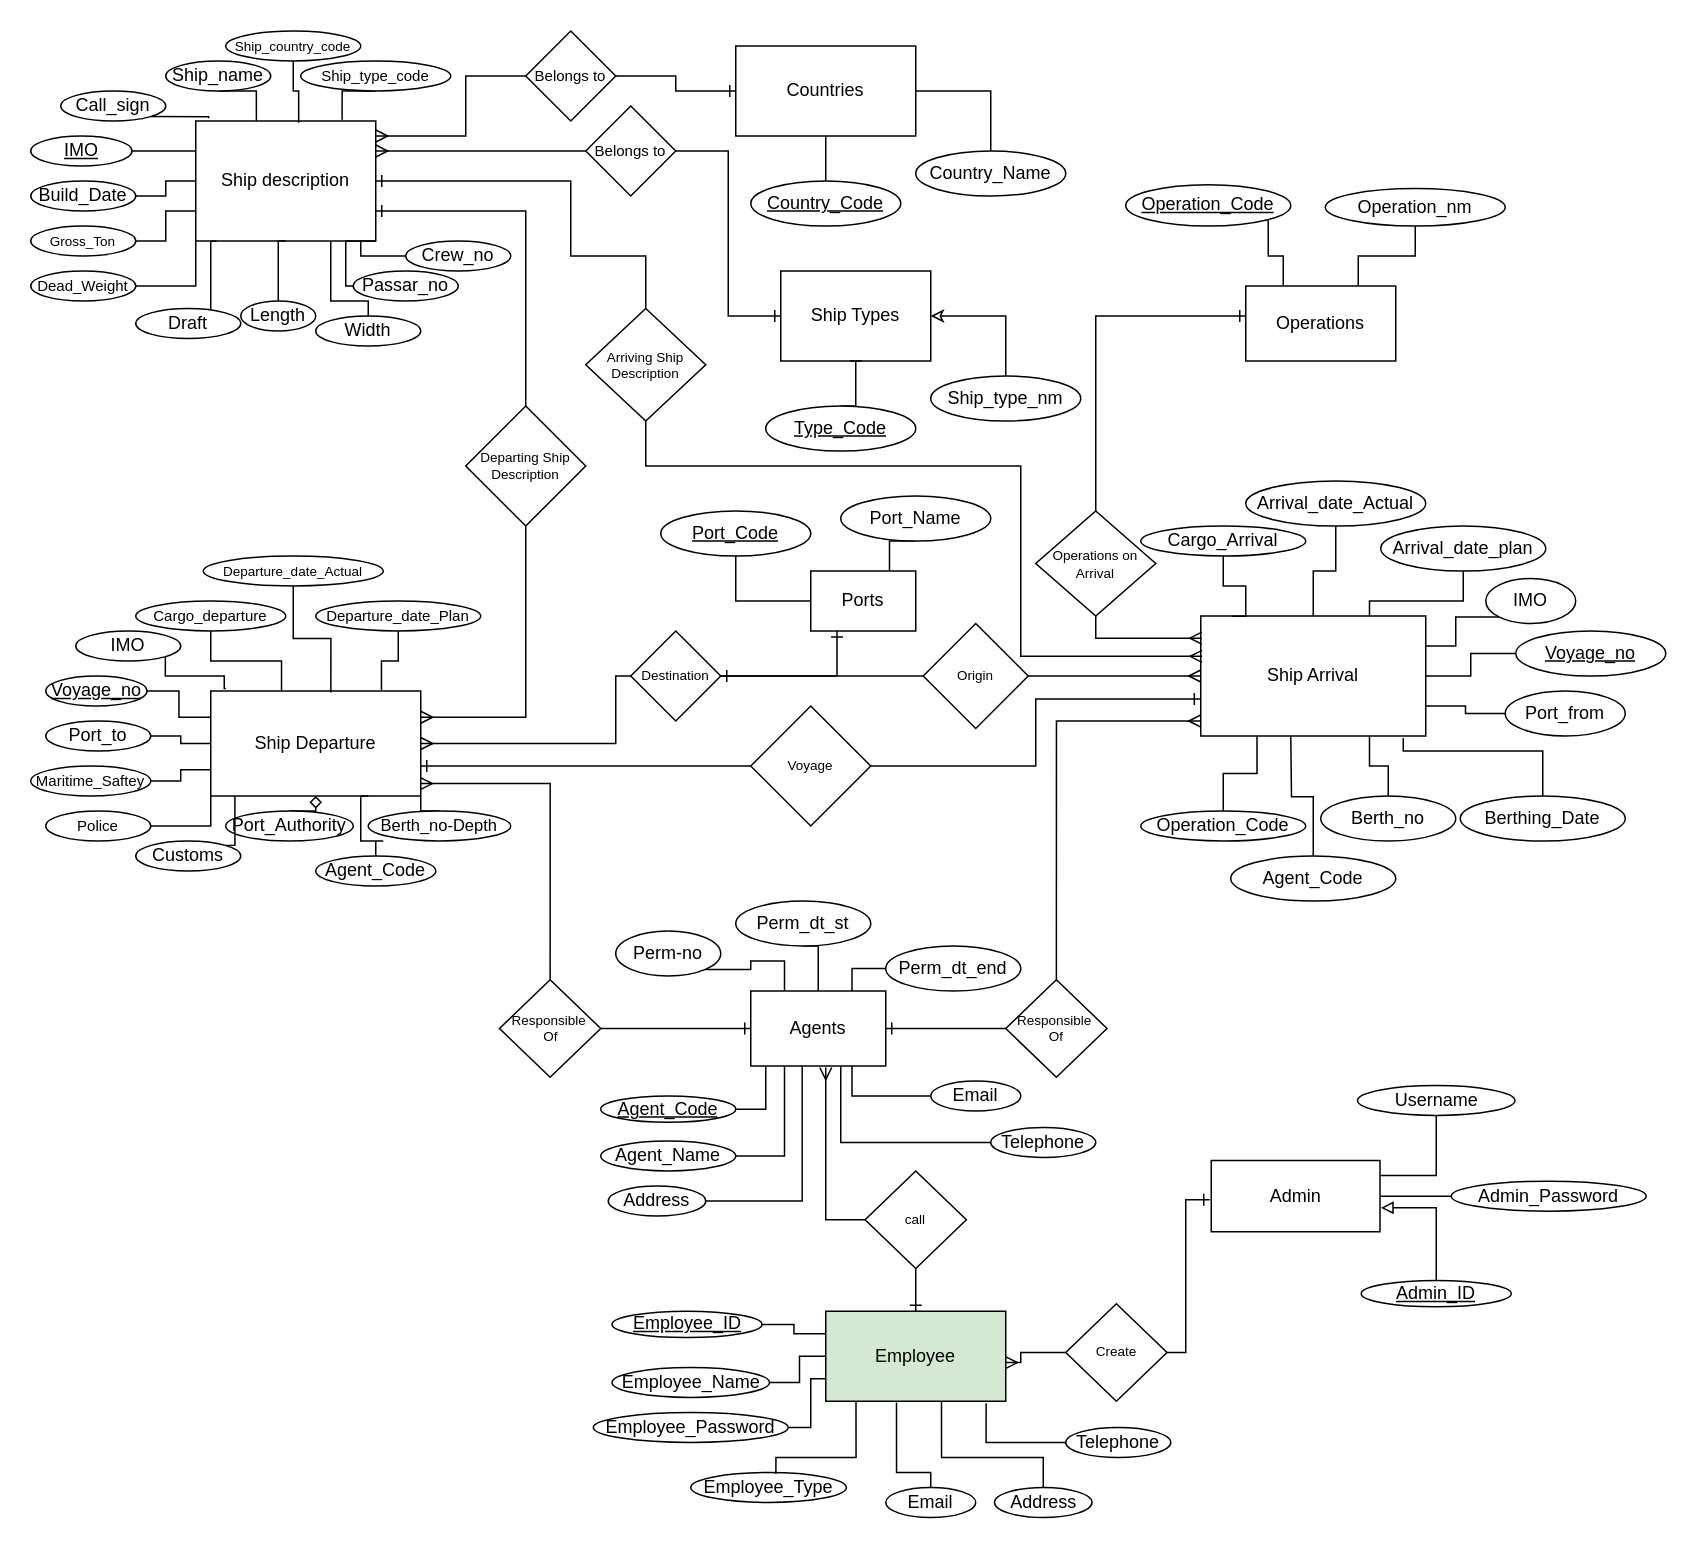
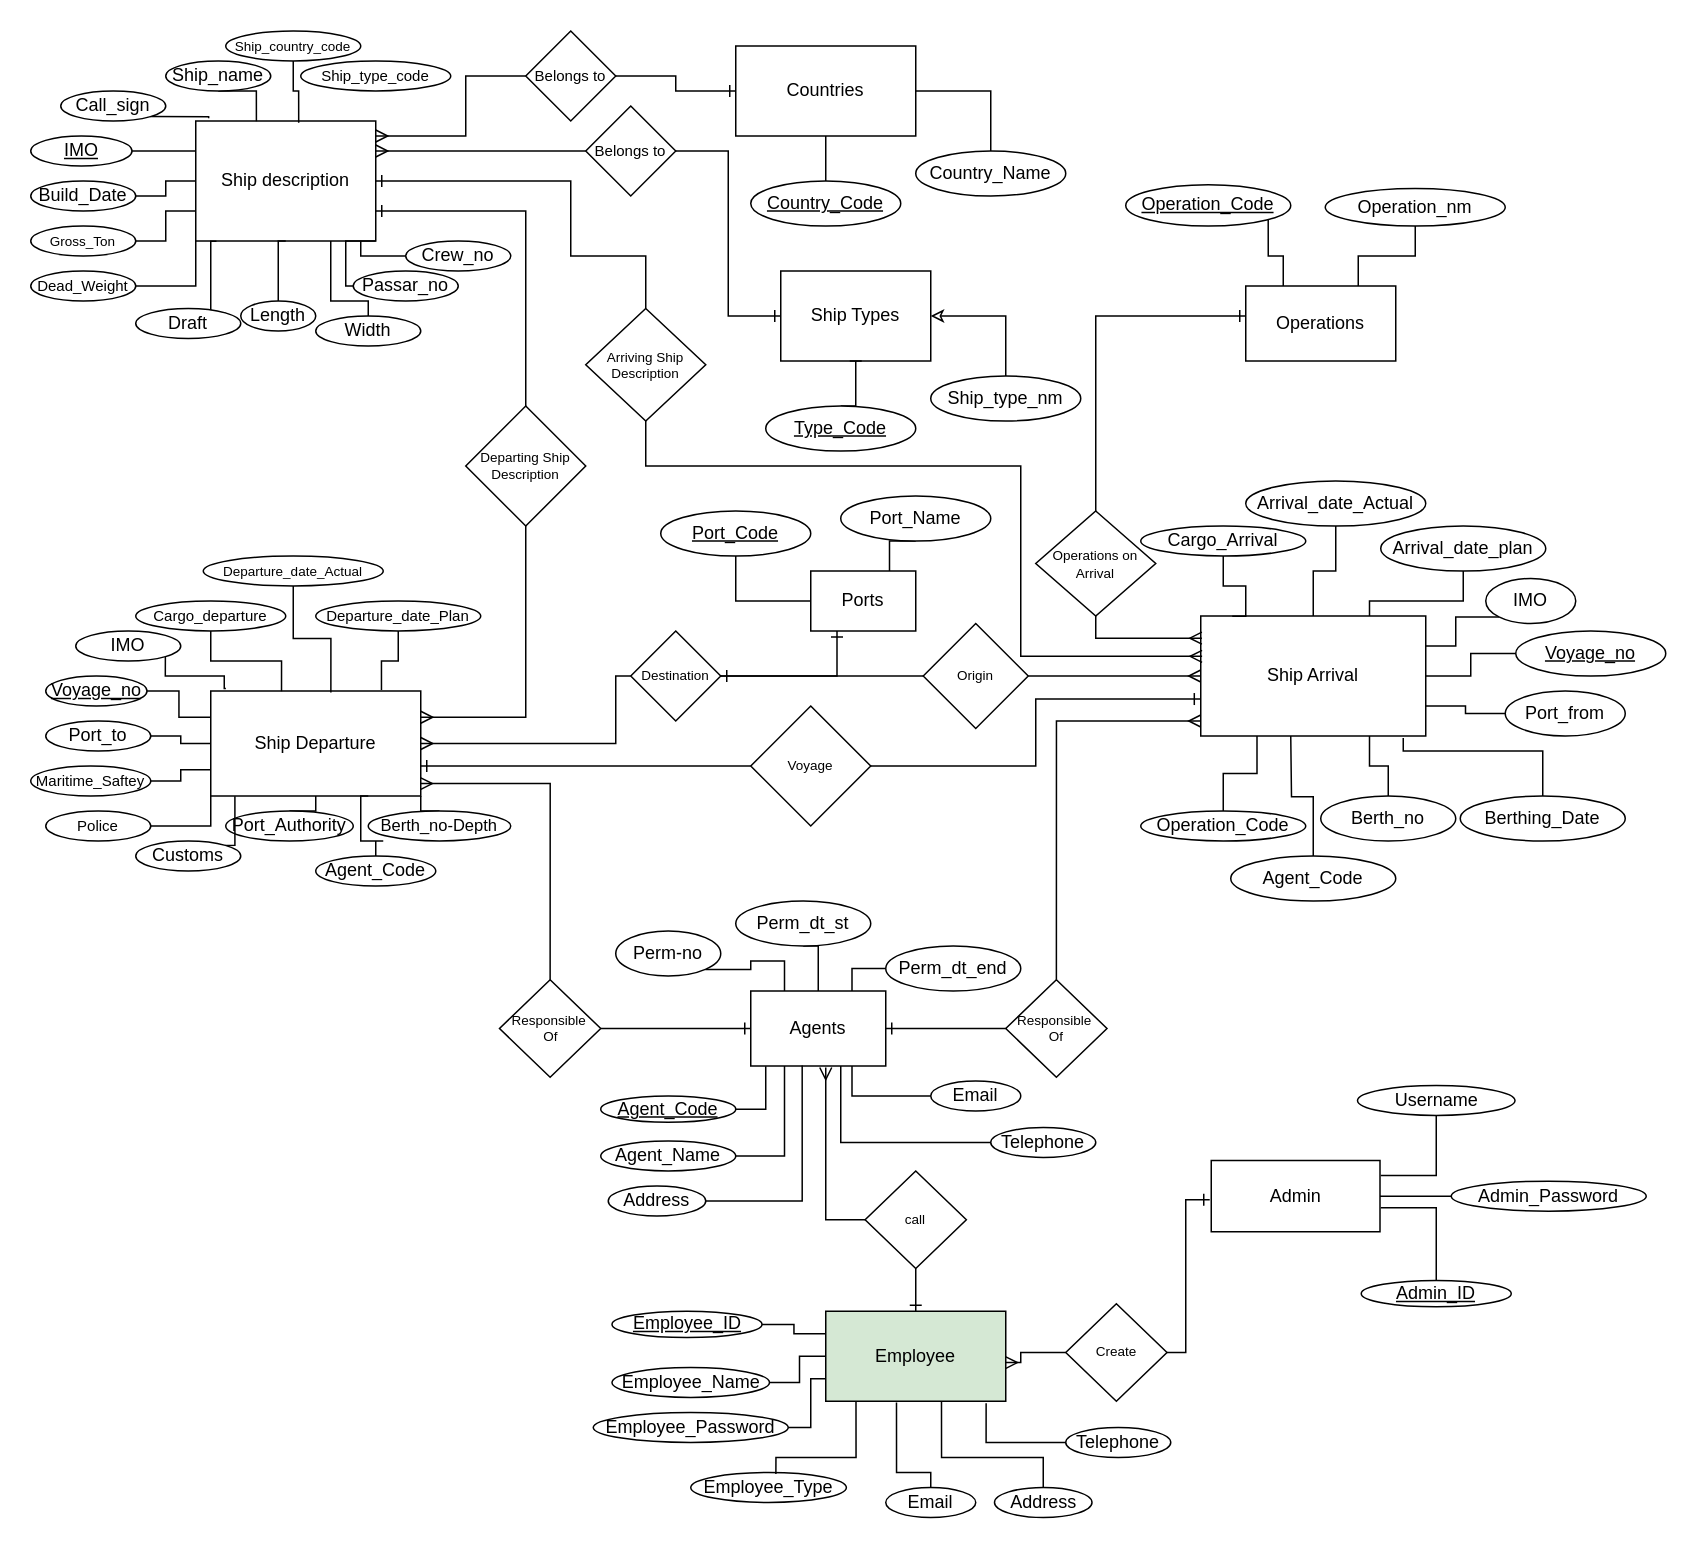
edge "Ship_type_code" -- "Ship description": removed
edge "Port_Authority" -> "Ship Departure": arrowhead diamond -> none
edge "Admin_ID" -> "Admin": arrowhead block -> none
